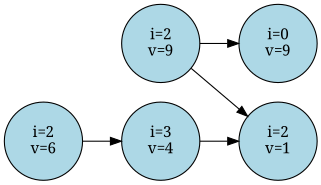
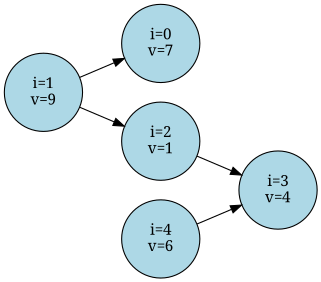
node "i=2 v=9": label "i=2 v=9" -> "i=1 v=9"
node "i=0 v=9": label "i=0 v=9" -> "i=0 v=7"
node "i=2 v=6": label "i=2 v=6" -> "i=4 v=6"
edge "i=3 v=4" -> "i=2 v=1": reversed
